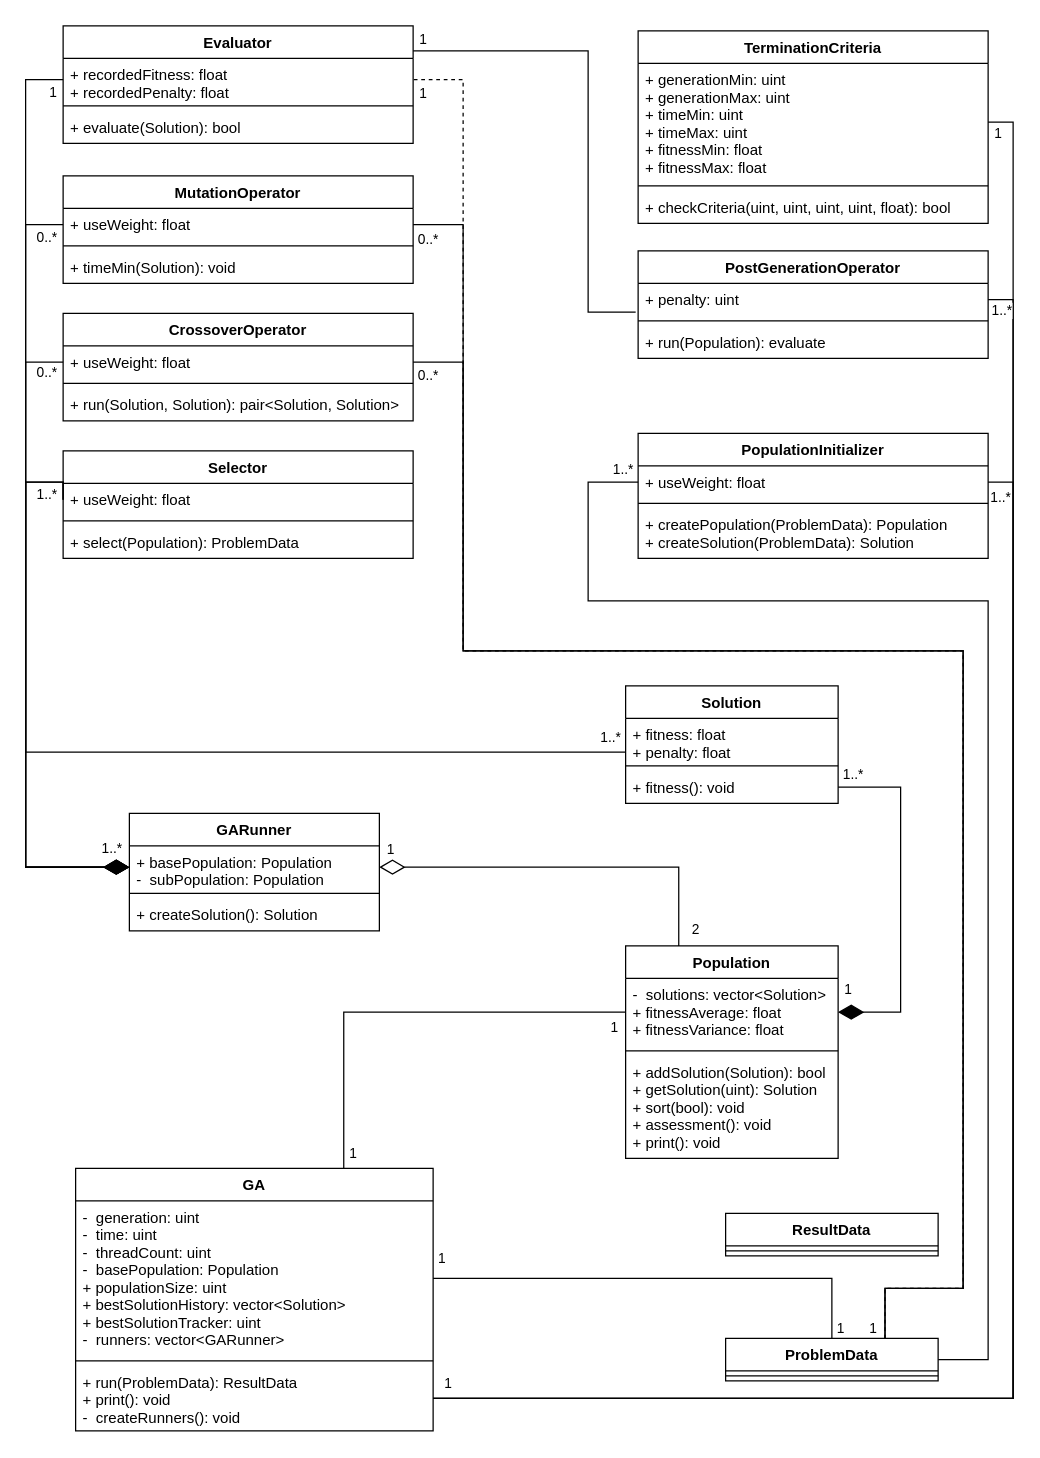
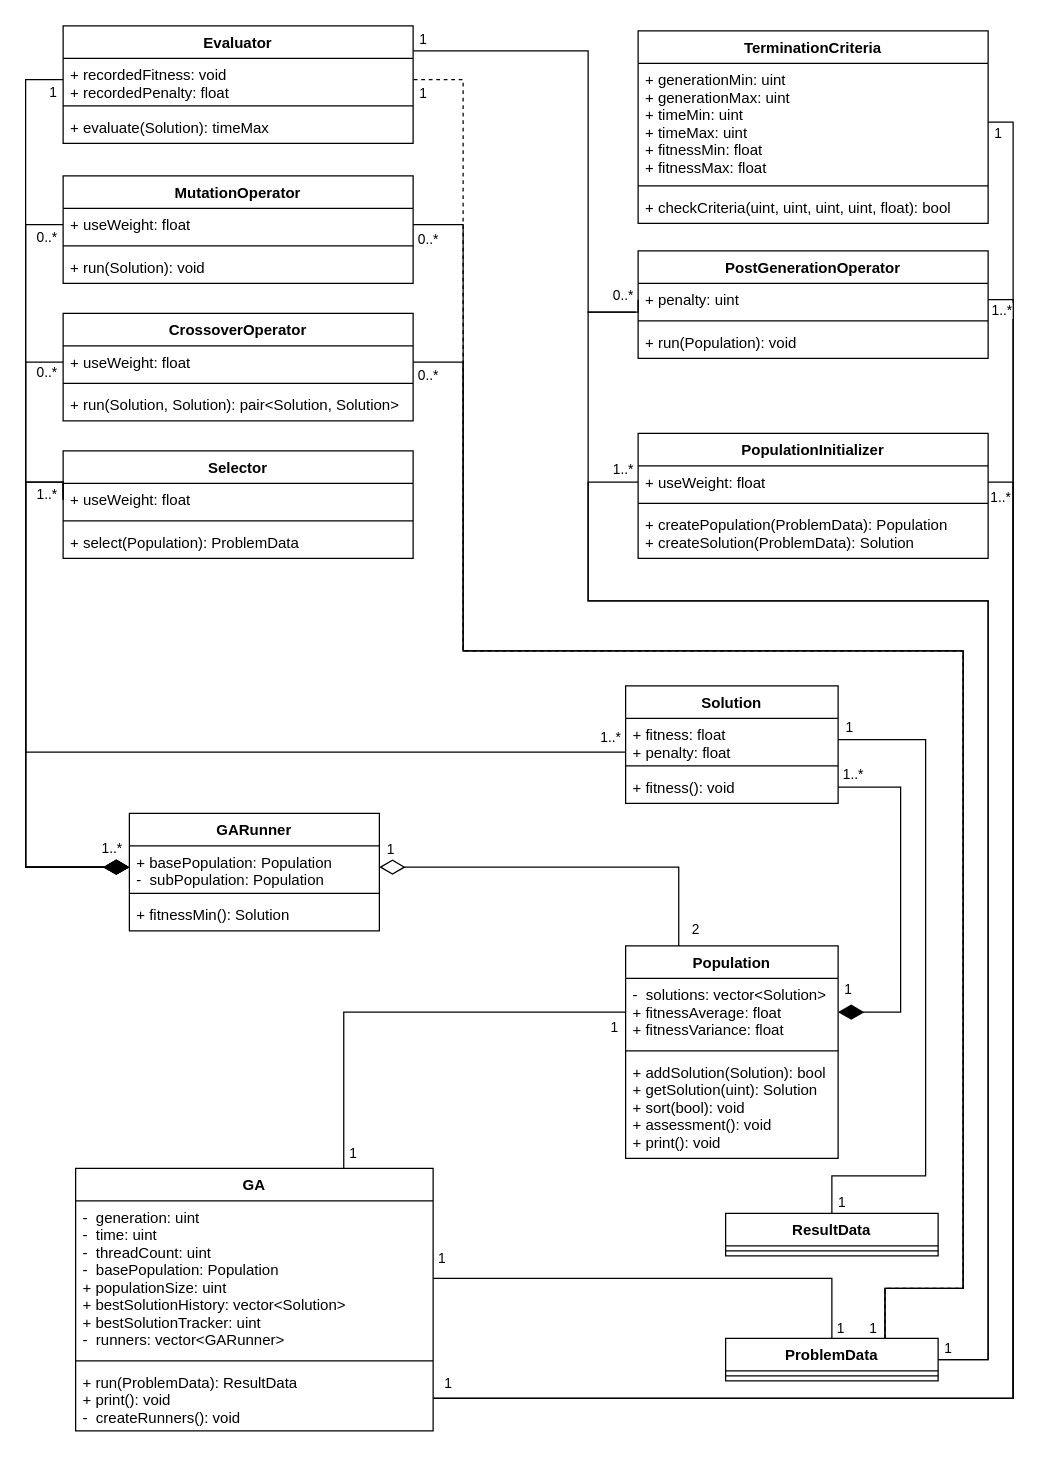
node "+ recordedFitness: float + recordedPenalty: float": label "+ recordedFitness: float + recordedPenalty: float" -> "+ recordedFitness: void + recordedPenalty: float"
node "+ evaluate(Solution): bool": label "+ evaluate(Solution): bool" -> "+ evaluate(Solution): timeMax"
node "+ timeMin(Solution): void": label "+ timeMin(Solution): void" -> "+ run(Solution): void"
node "+ run(Population): evaluate": label "+ run(Population): evaluate" -> "+ run(Population): void"
edge "+ penalty: uint" -- "ProblemData": added, labels "0..*", "1"
node "+ createSolution(): Solution": label "+ createSolution(): Solution" -> "+ fitnessMin(): Solution"
edge "+ fitness: float + penalty: float" -- "ResultData": added, labels "1", "1"
